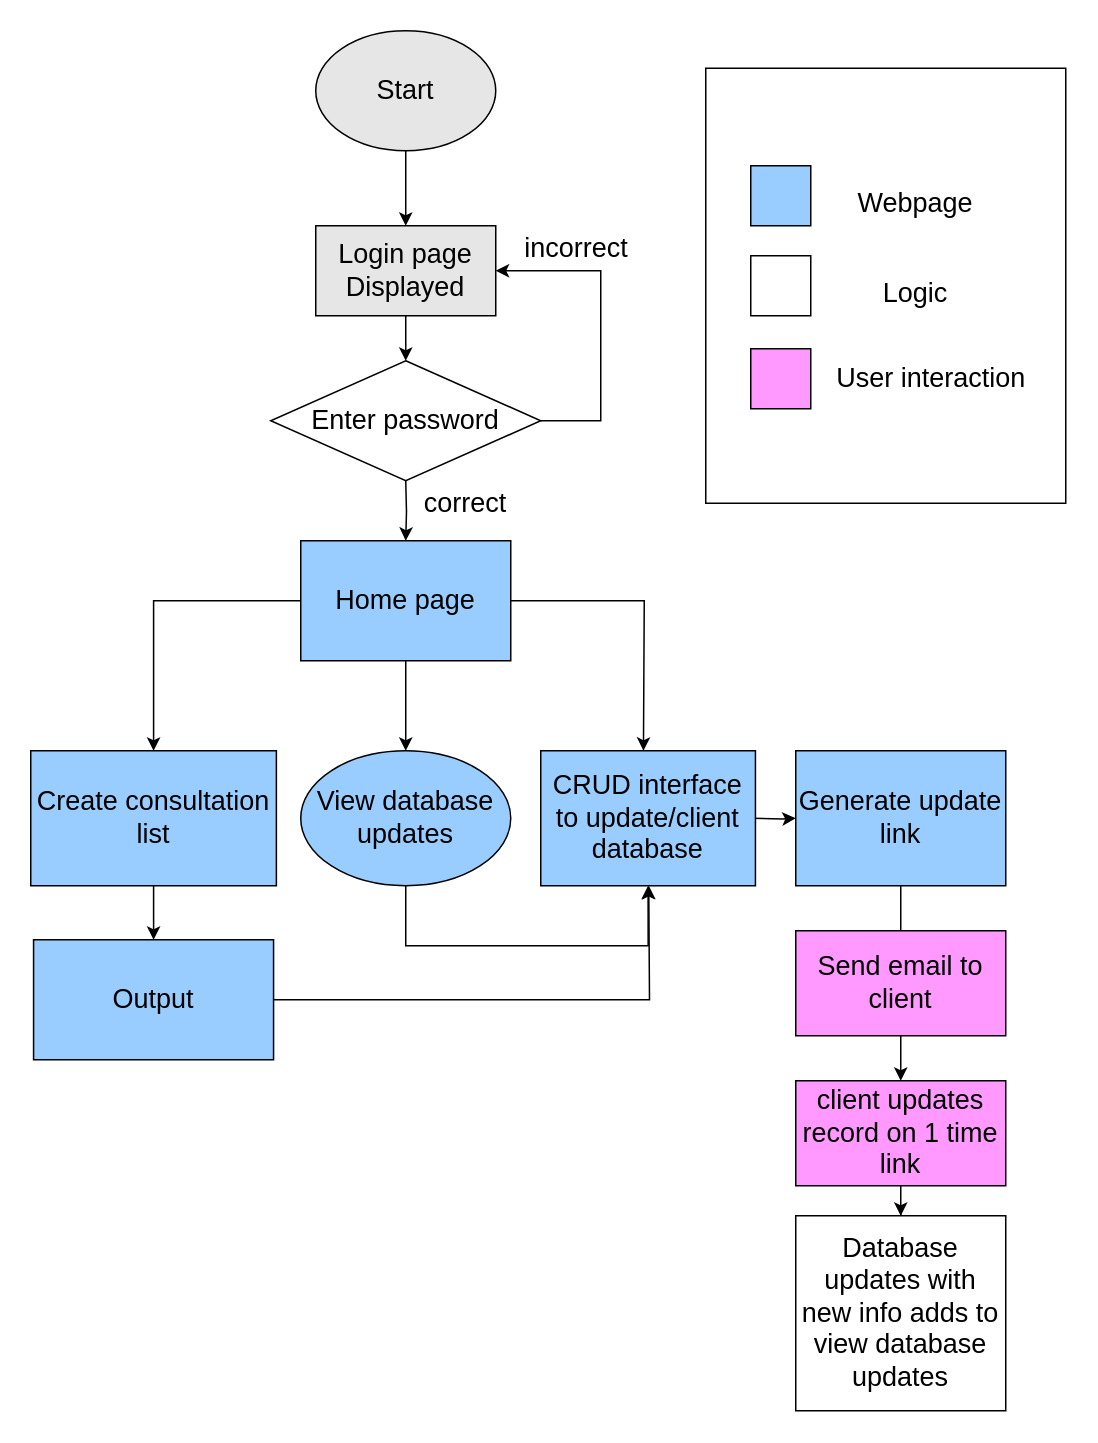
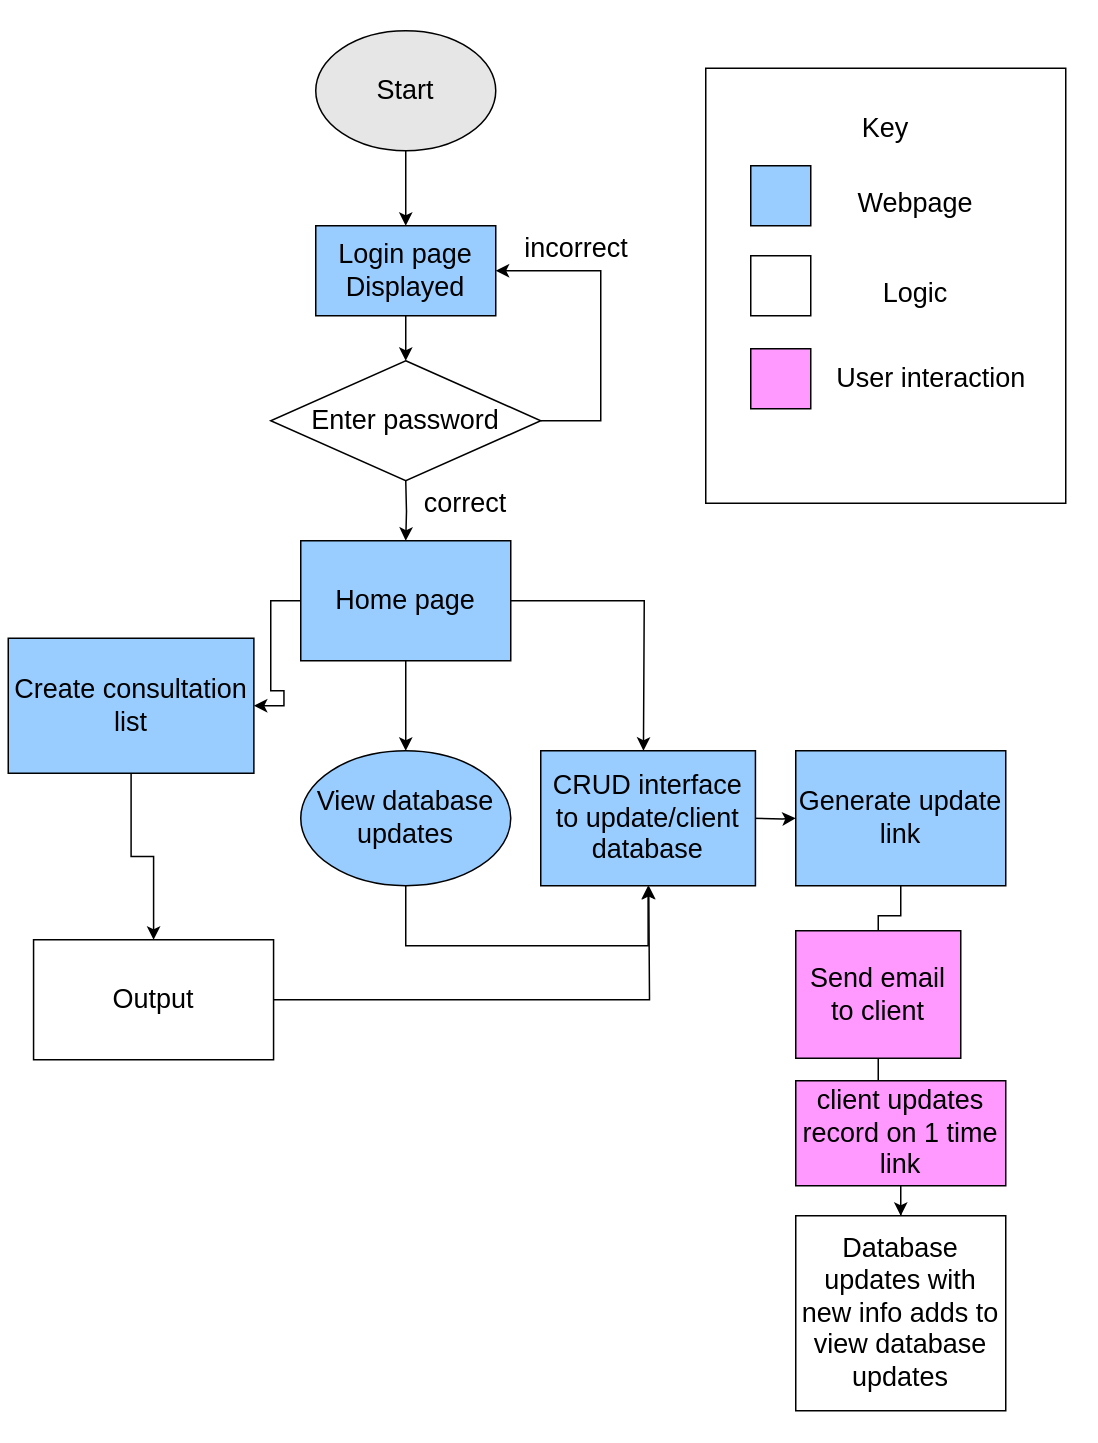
node "Key": added
node "Login page Displayed": fillcolor #e6e6e6 -> #99ccff
node "Create consultation list": moved (154, 818) -> (131, 706)
node "Send email to client": size 210x105 -> 165x128
node "Output": fillcolor #99ccff -> #ffffff
